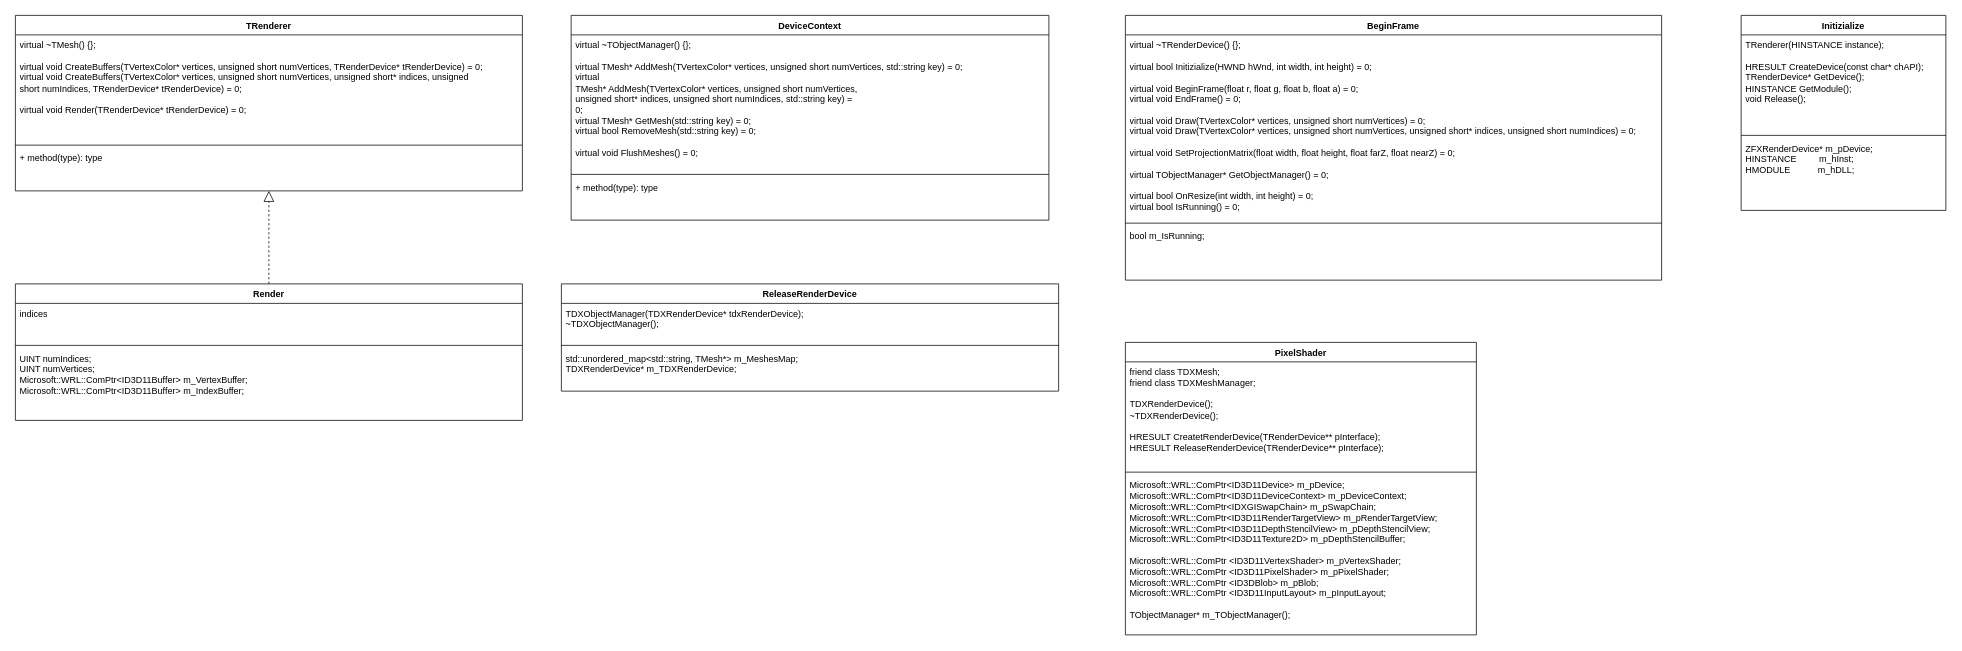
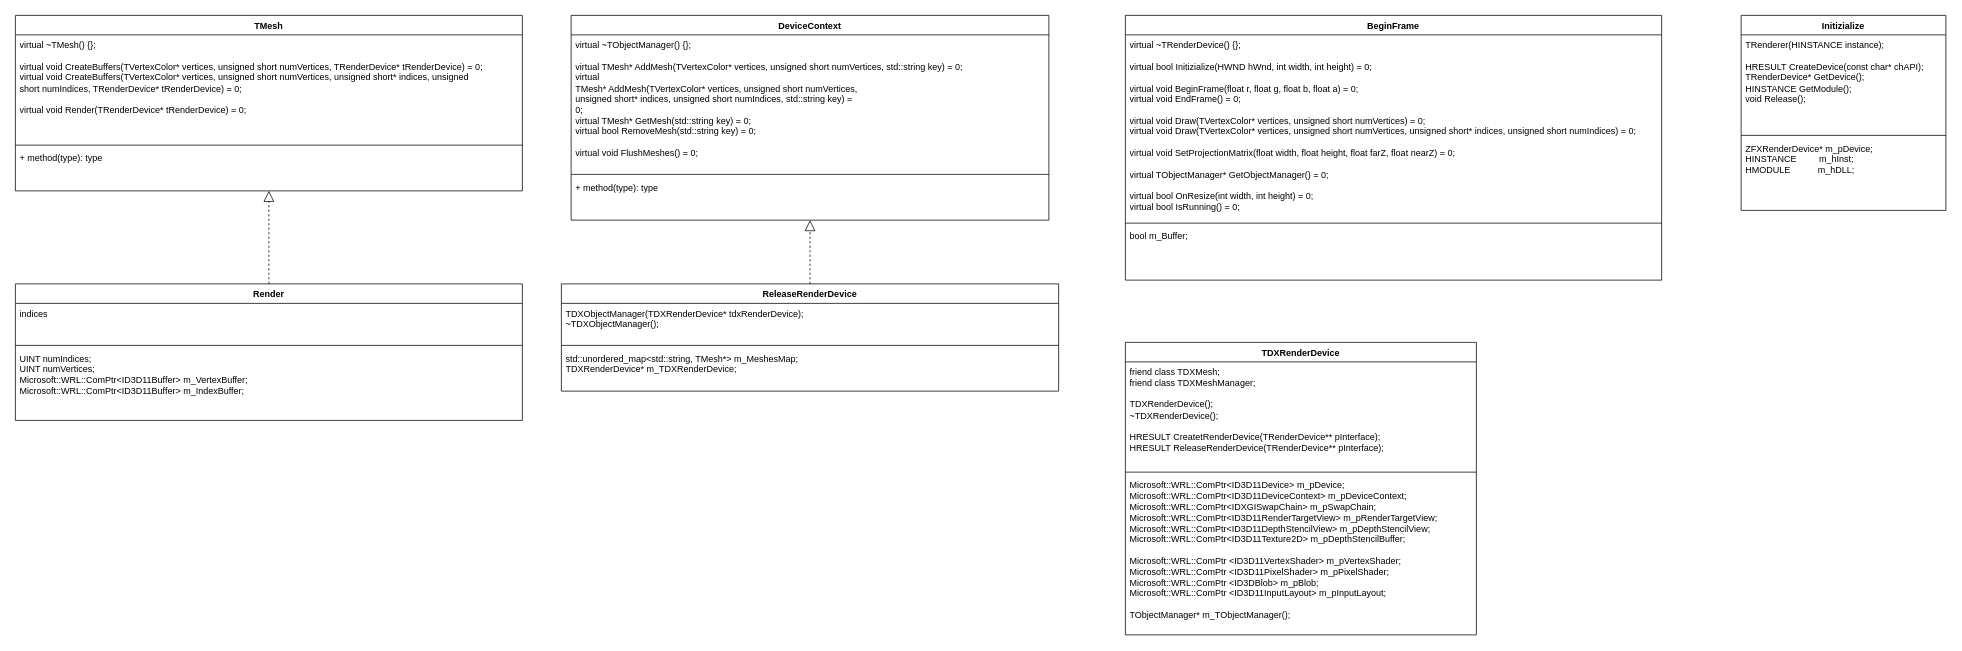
node "TRenderer": label "TRenderer" -> "TMesh"
node "bool m_IsRunning;": label "bool m_IsRunning;" -> "bool m_Buffer;"
edge "ReleaseRenderDevice" -> "DeviceContext": added
node "PixelShader": label "PixelShader" -> "TDXRenderDevice"
